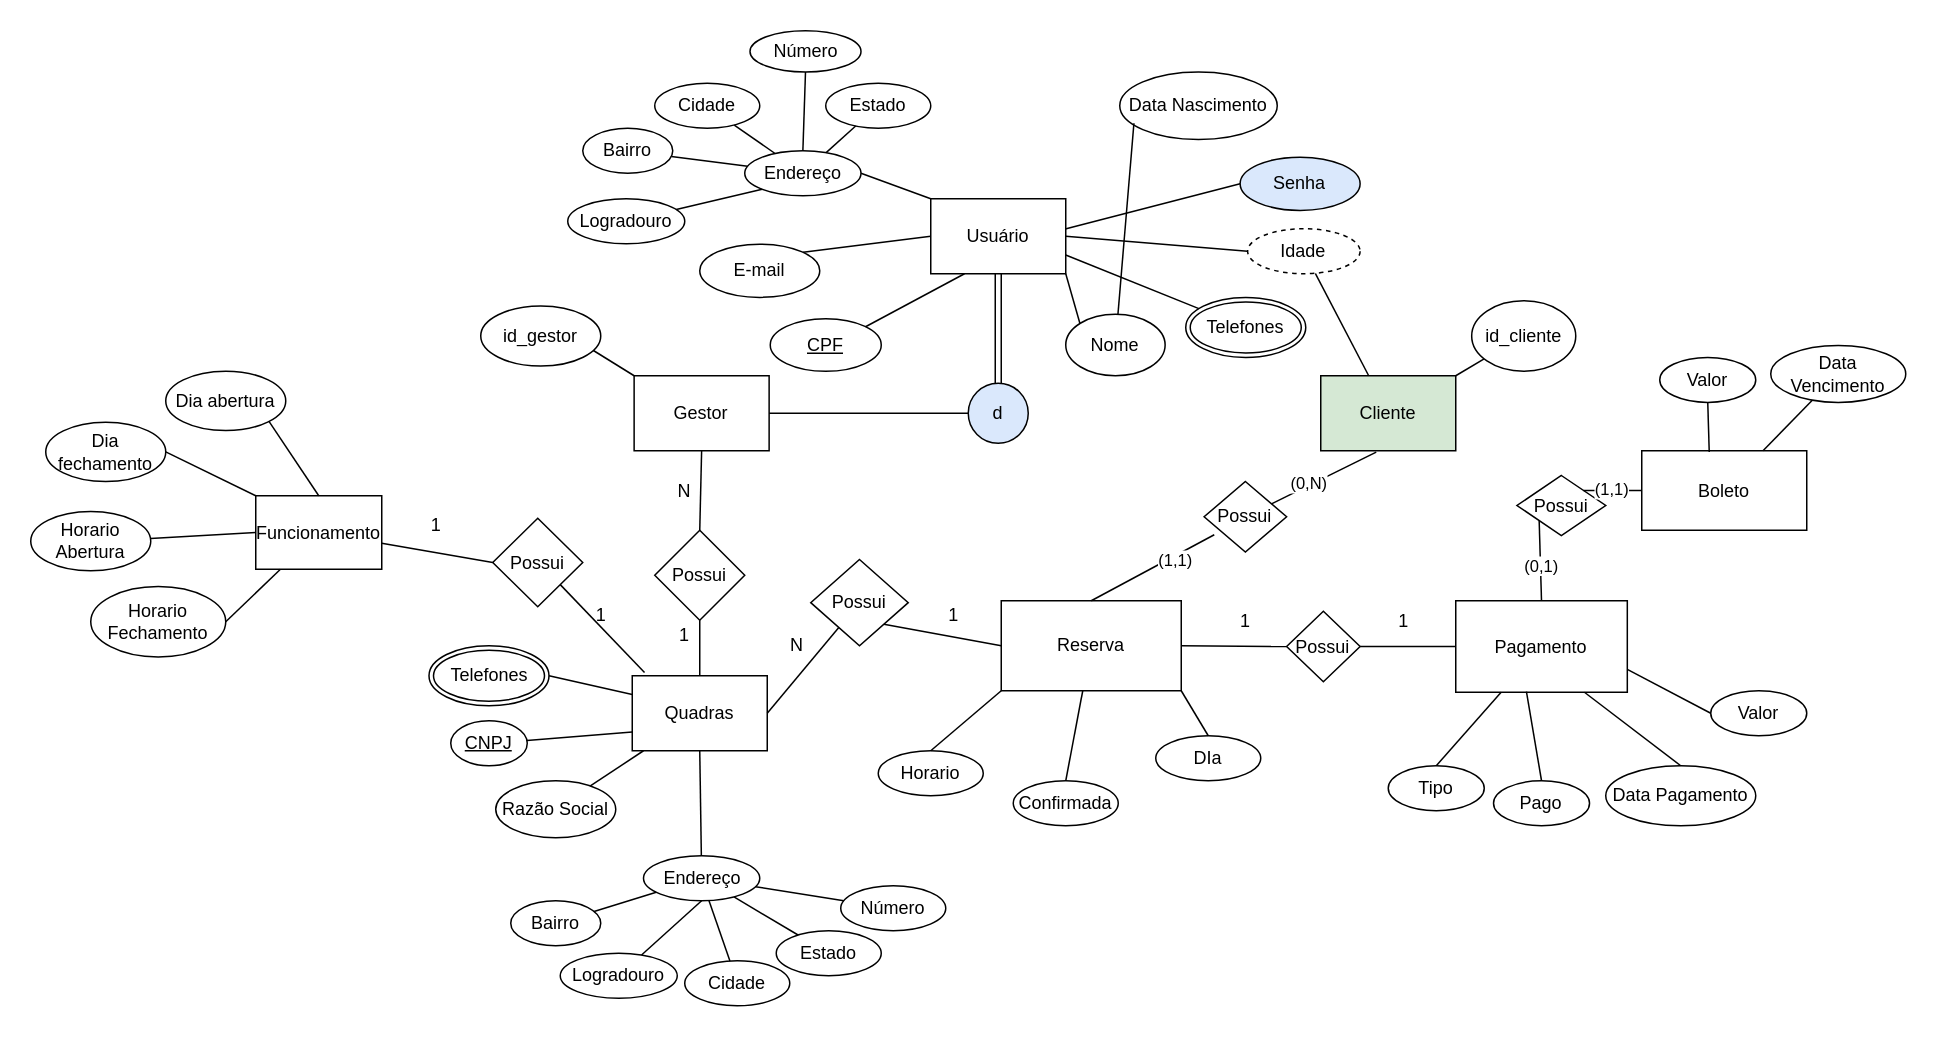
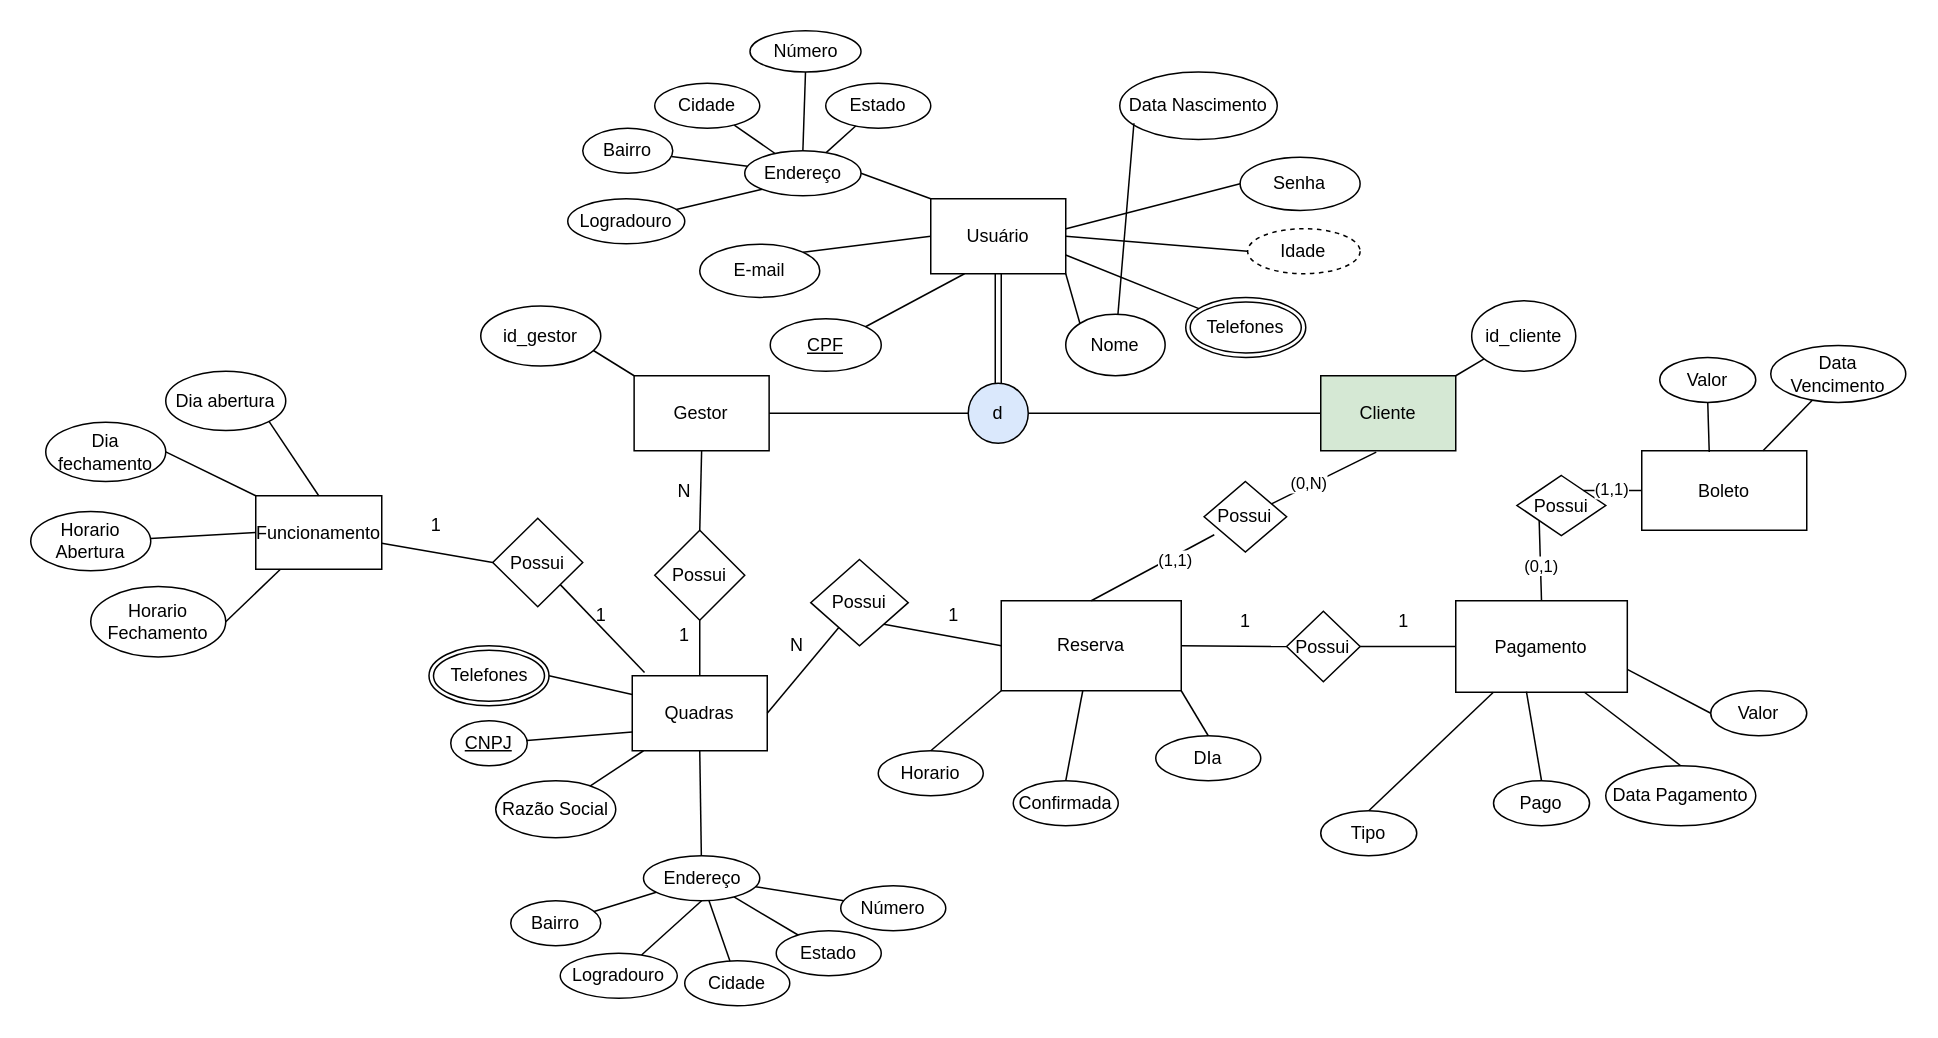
node "Senha": fillcolor #dae8fc -> #ffffff
edge "Idade" -- "Cliente": now "d" -- "Cliente"
node "Tipo": moved (1436, 788) -> (1369, 833)
